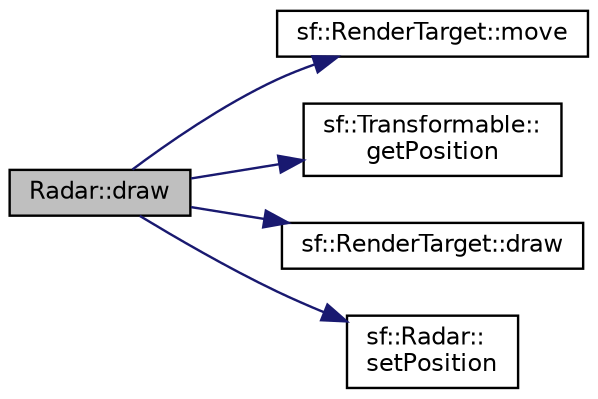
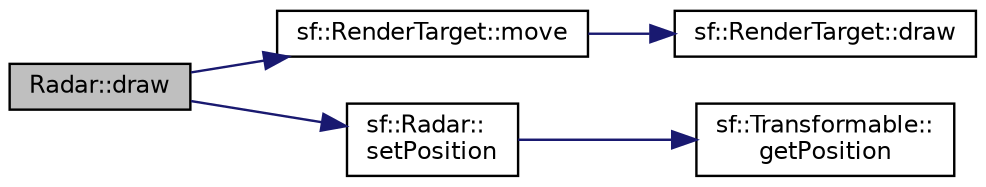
edge "Radar::draw" -> "sf::Transformable:: getPosition": now "sf::Radar:: setPosition" -> "sf::Transformable:: getPosition"
edge "Radar::draw" -> "sf::RenderTarget::draw": now "sf::RenderTarget::move" -> "sf::RenderTarget::draw"
